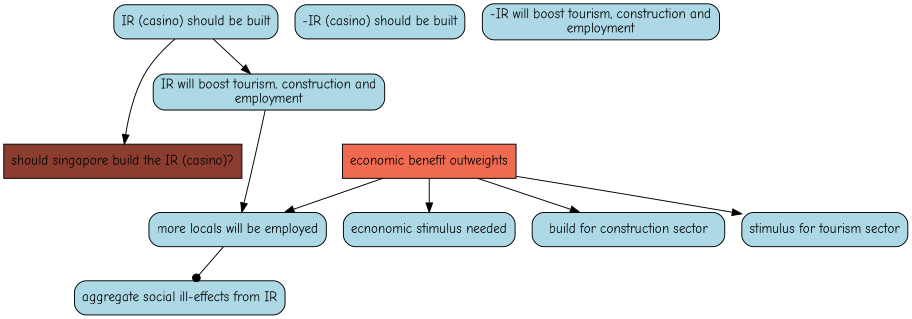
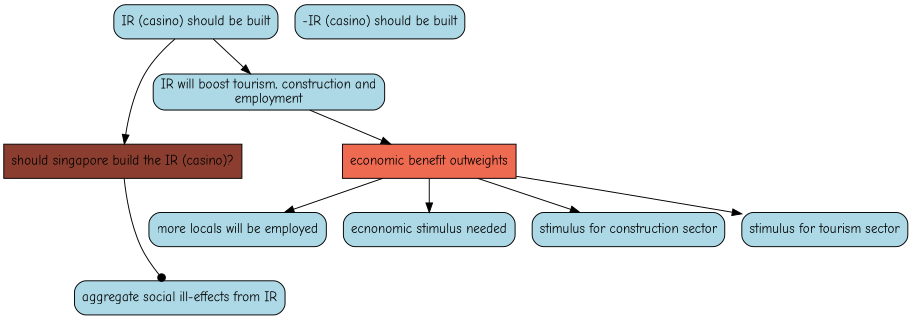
node "-IR will boost tourism, construction and employment": removed
edge "IR will boost tourism, construction and employment" -> "more locals will be employed": now "IR will boost tourism, construction and employment" -> "economic benefit outweights"
node "build for construction sector": label "build for construction sector" -> "stimulus for construction sector"
edge "more locals will be employed" -> "aggregate social ill-effects from IR": now "should singapore build the IR (casino)?" -> "aggregate social ill-effects from IR"
